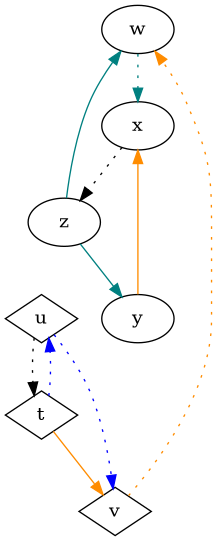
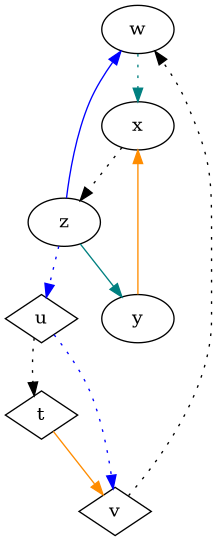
edge "z" -> "w": color teal -> blue
edge "v" -> "w": color darkorange -> black
edge "t" -> "u": now "z" -> "u"
